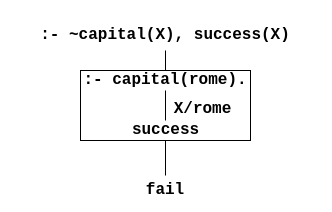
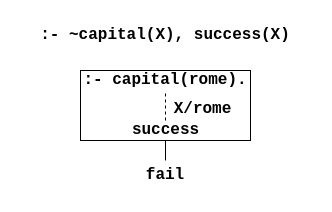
edge ":- ~capital(X), success(X)" -- ":- capital(rome).": removed
edge ":- capital(rome)." -- "success": style solid -> dashed
node "fail": moved (166, 191) -> (166, 176)
